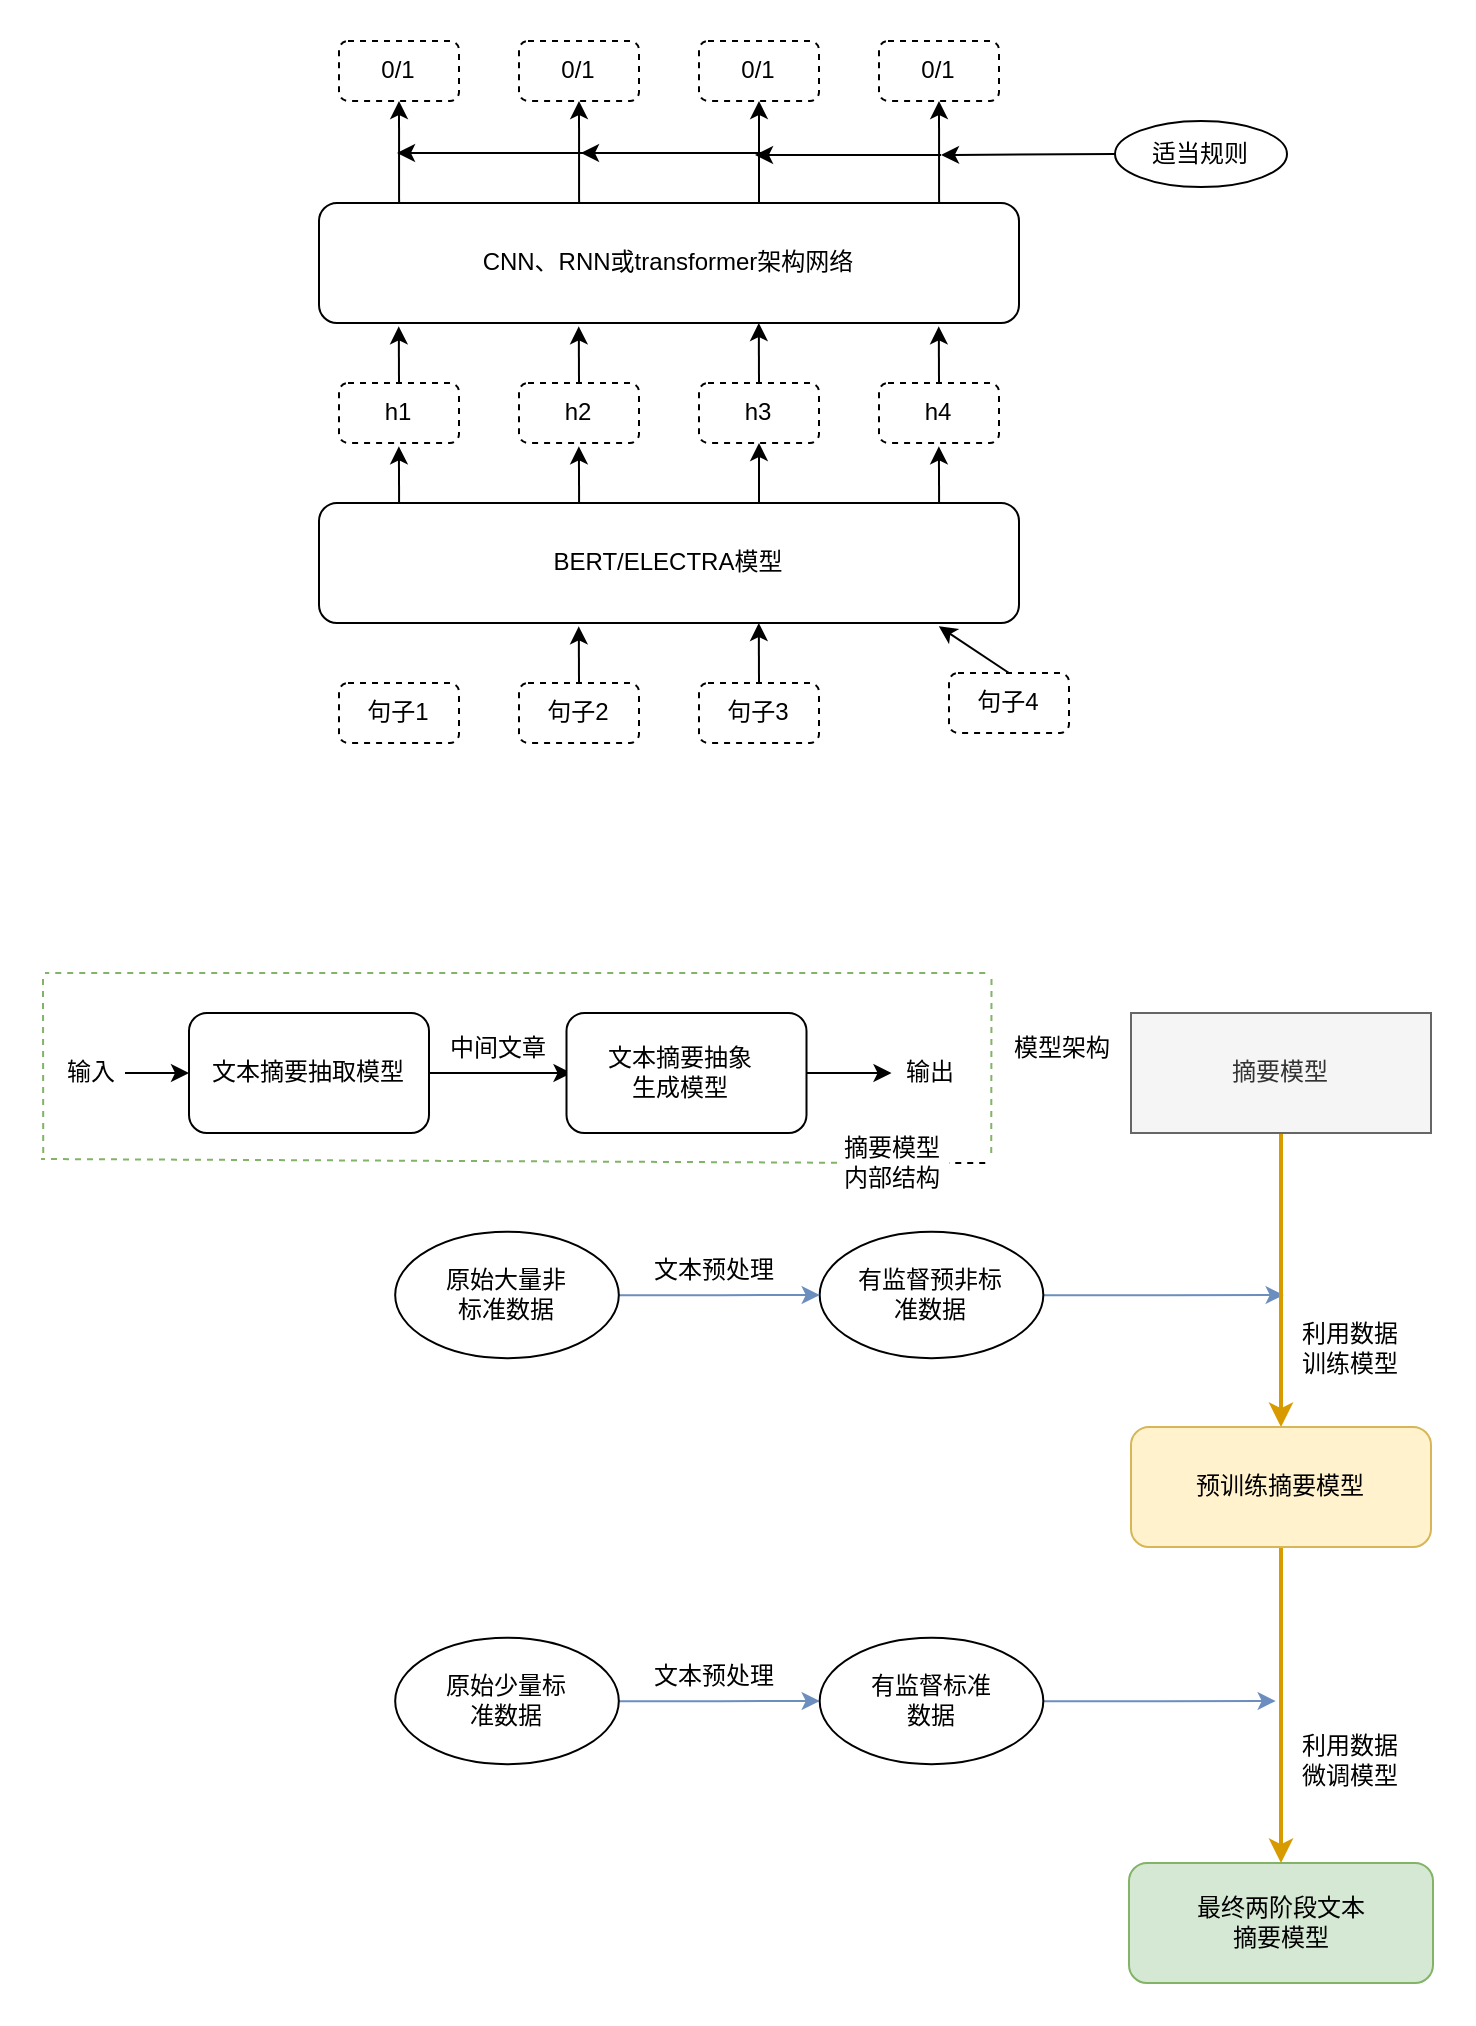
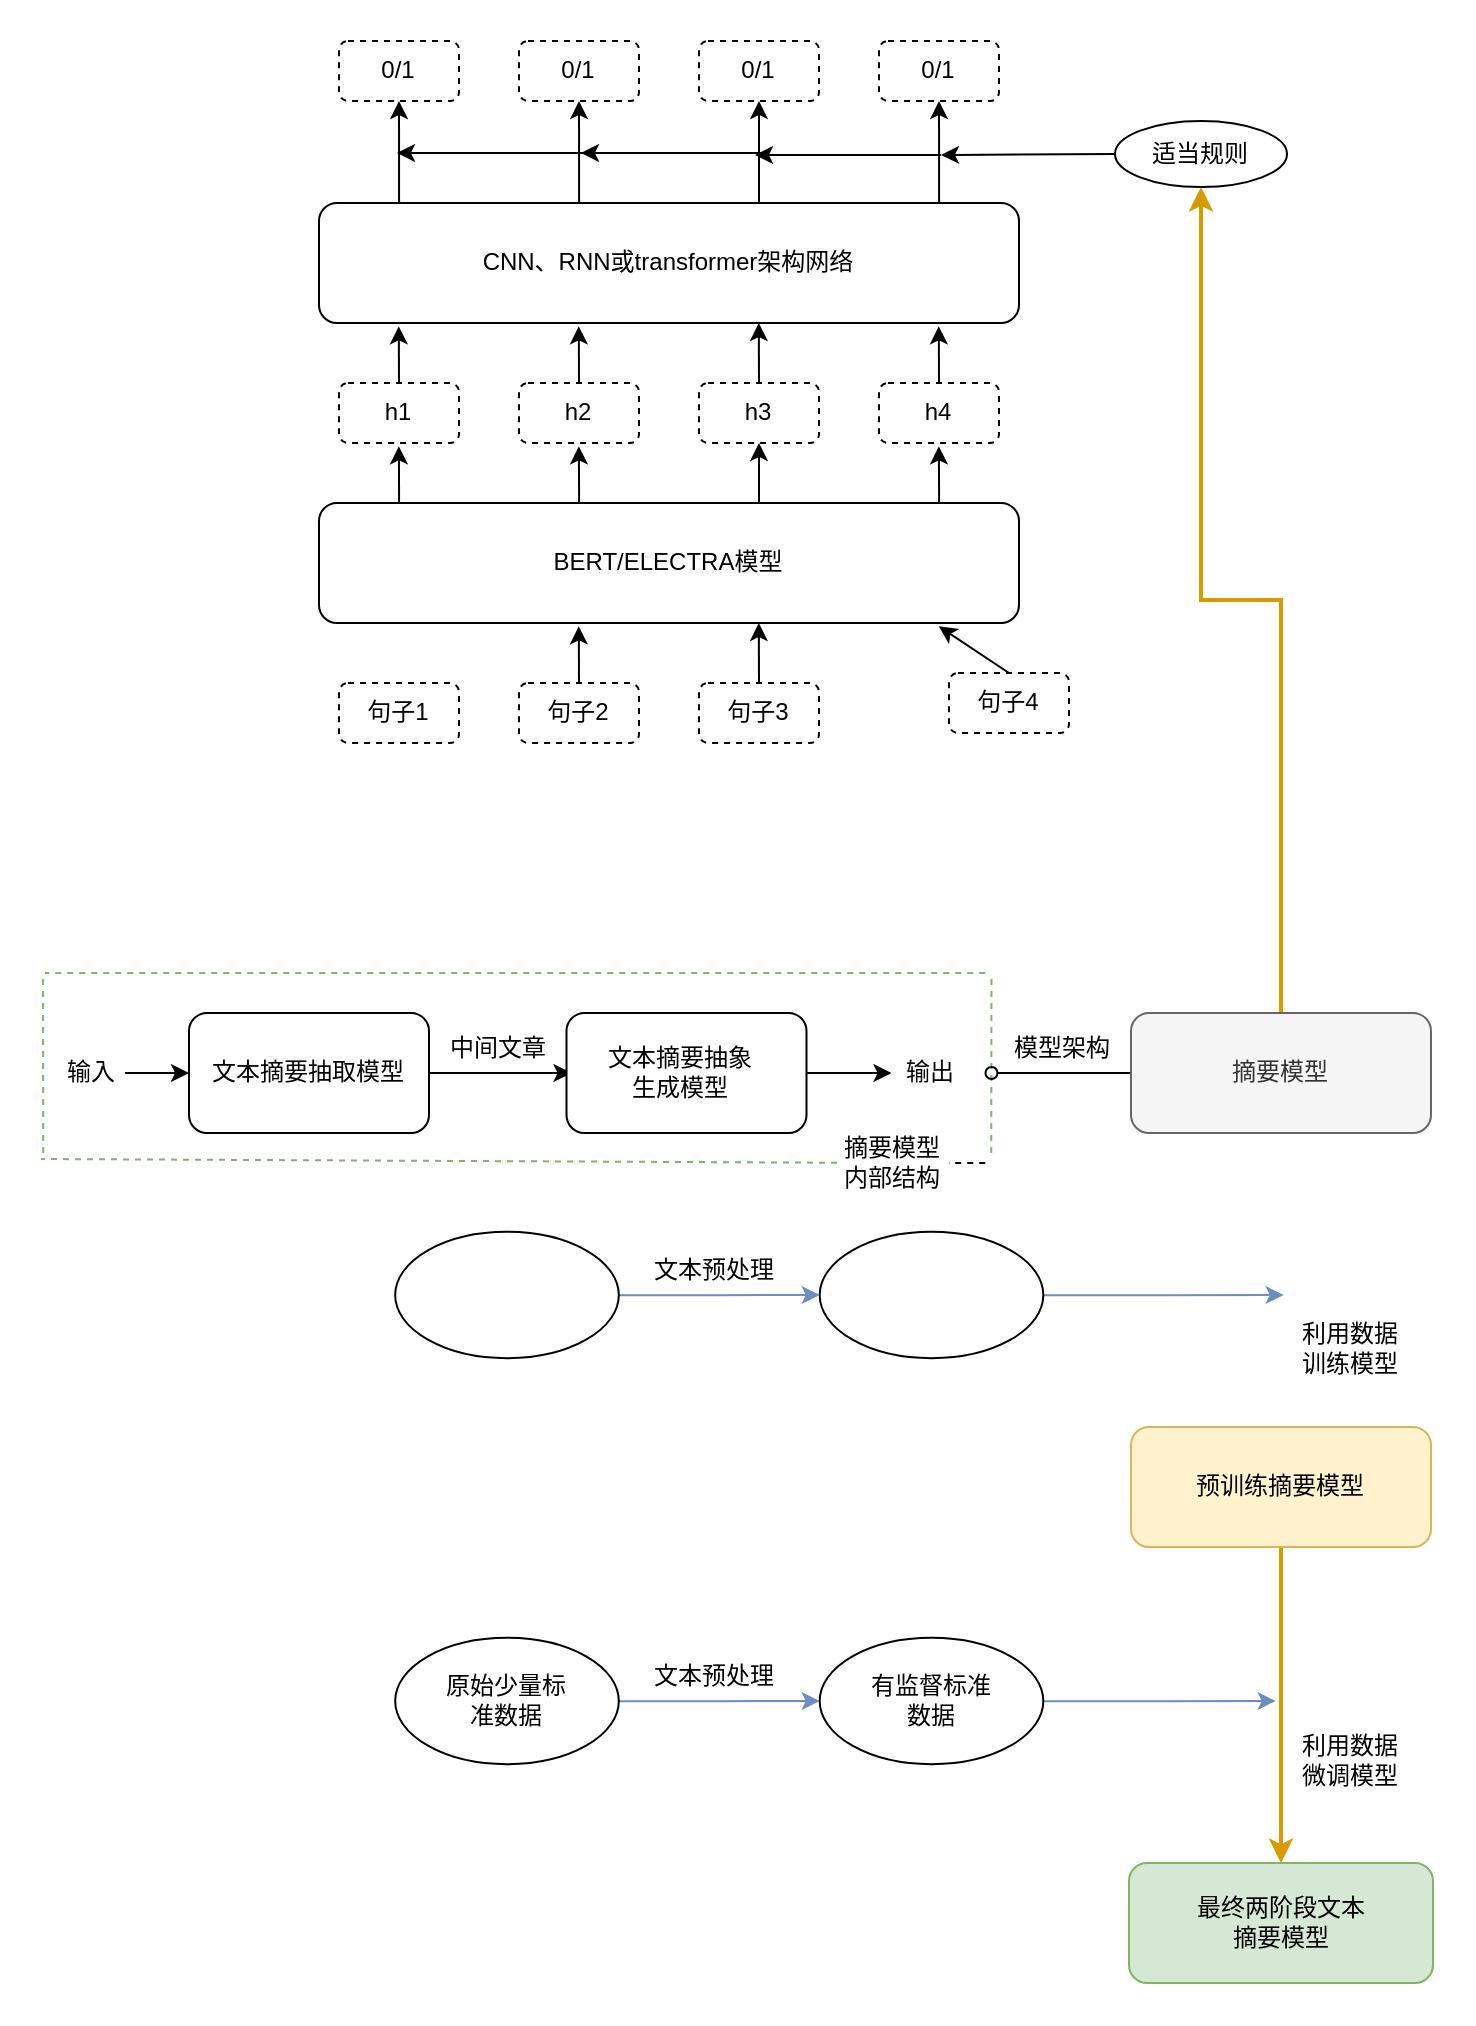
edge "摘要模型" -> "输出": added
node "摘要模型": shape rectangle -> rounded rectangle
edge "摘要模型" -> "预训练摘要模型": now "摘要模型" -> "适当规则"
node "原始大量非标准数据": removed
node "有监督预非标准数据": removed
